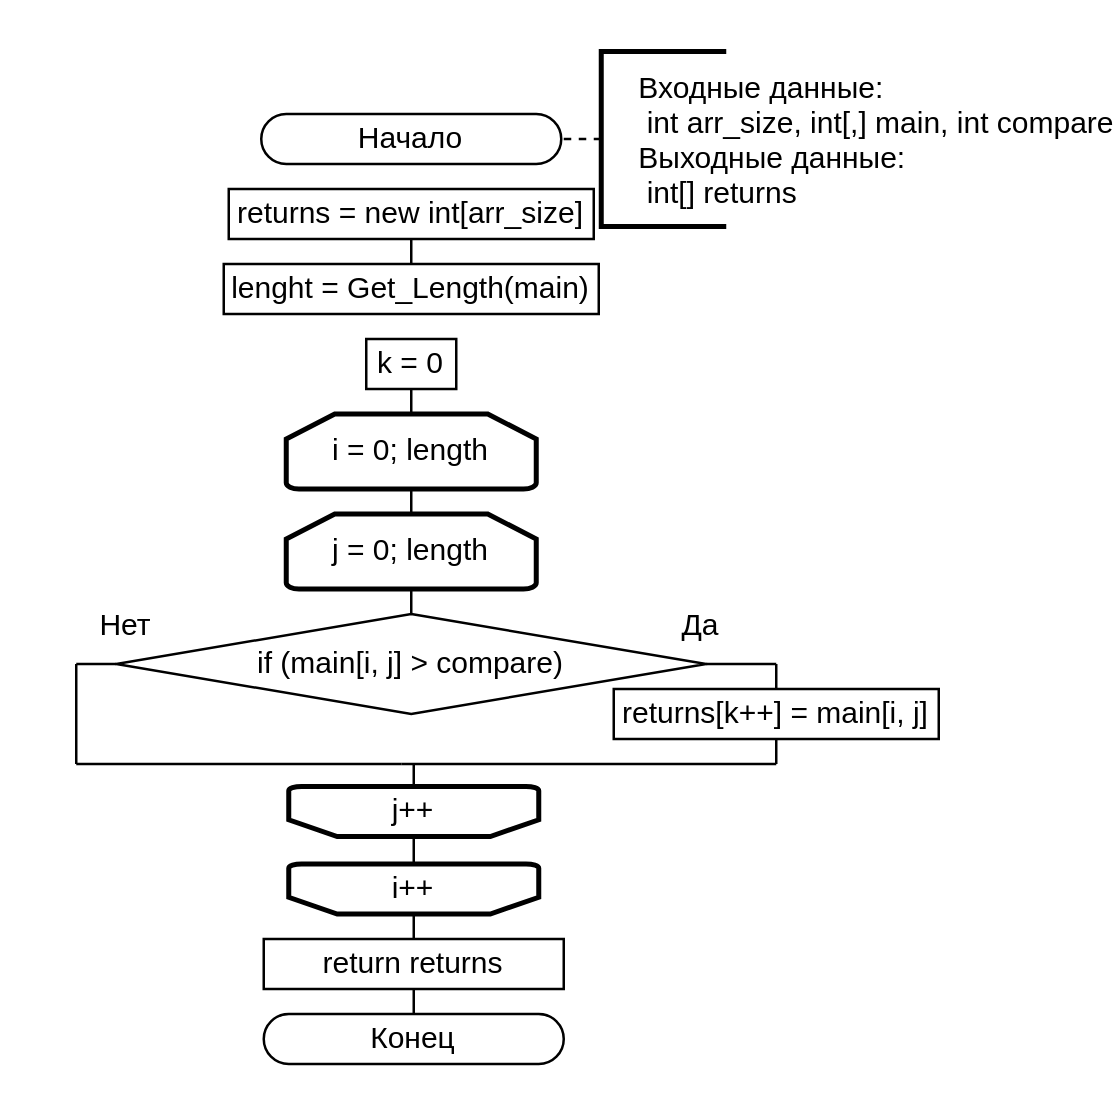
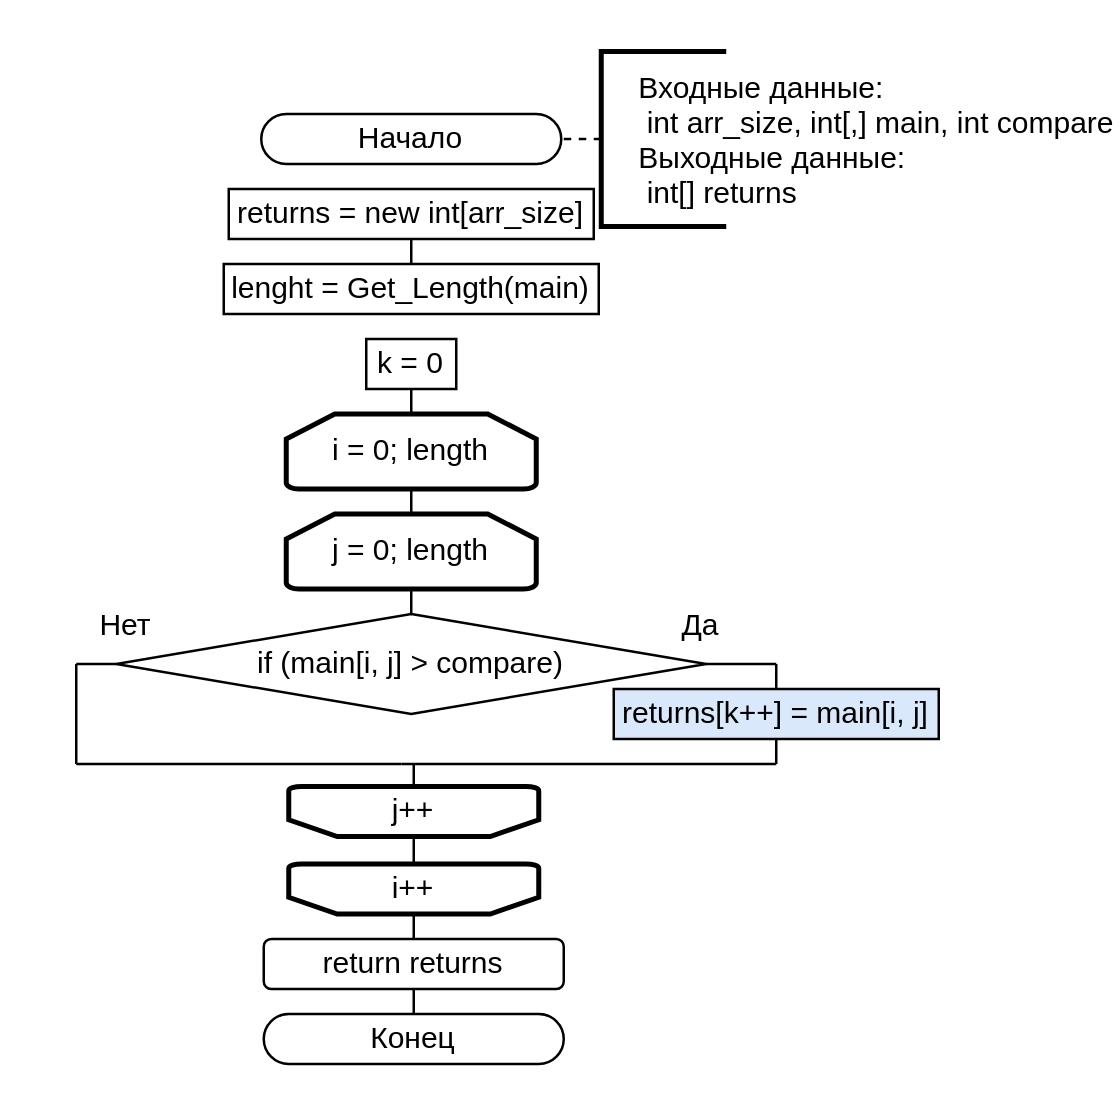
node "returns[k++] = main[i, j]": fillcolor #ffffff -> #dae8fc
node "return returns": shape rectangle -> rounded rectangle
